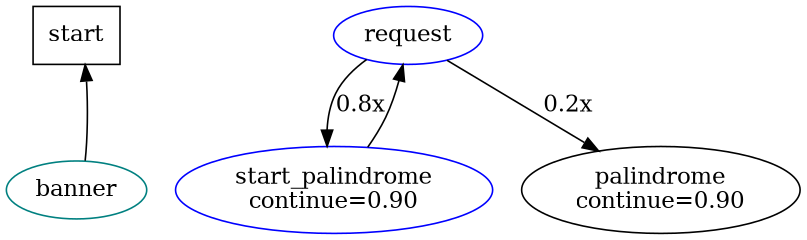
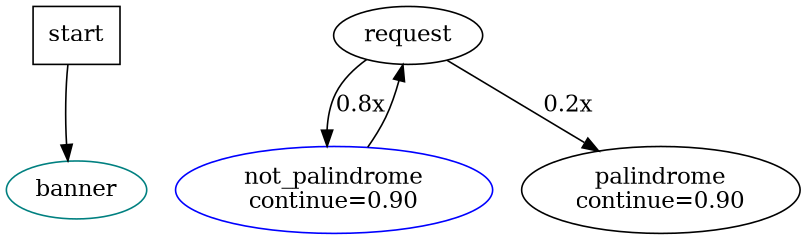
node "request": color blue -> black
edge "banner" -> "start": reversed
node "start_palindrome continue=0.90": label "start_palindrome continue=0.90" -> "not_palindrome continue=0.90"
